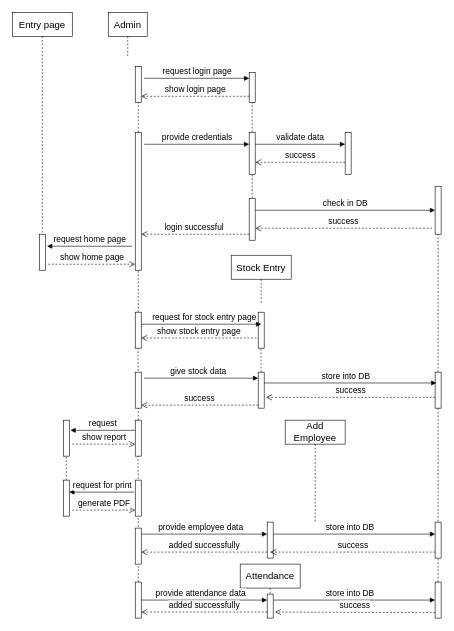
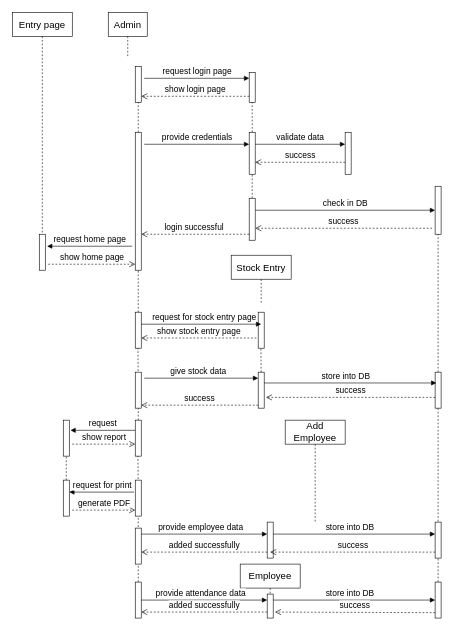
node "Attendance": label "Attendance" -> "Employee"
